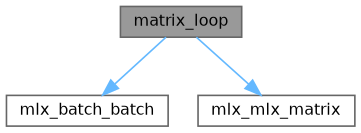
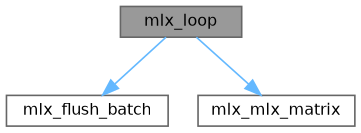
node "matrix_loop": label "matrix_loop" -> "mlx_loop"
node "mlx_batch_batch": label "mlx_batch_batch" -> "mlx_flush_batch"
